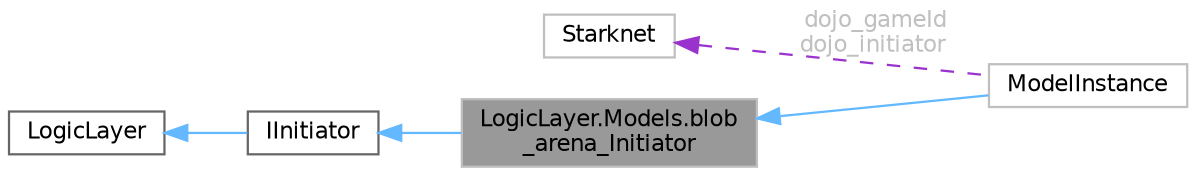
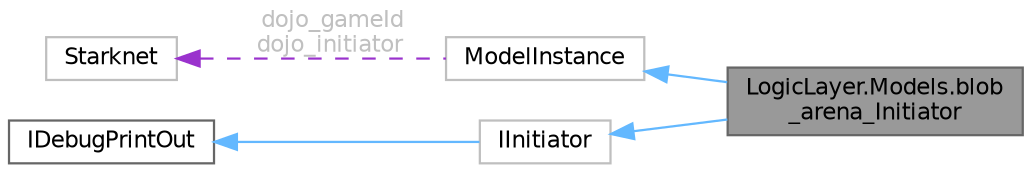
edge "ModelInstance" -> "LogicLayer.Models.blob _arena_Initiator": reversed
node "LogicLayer": label "LogicLayer" -> "IDebugPrintOut"
node "IInitiator": color gray40 -> grey75
node "LogicLayer.Models.blob _arena_Initiator": color grey75 -> gray40
